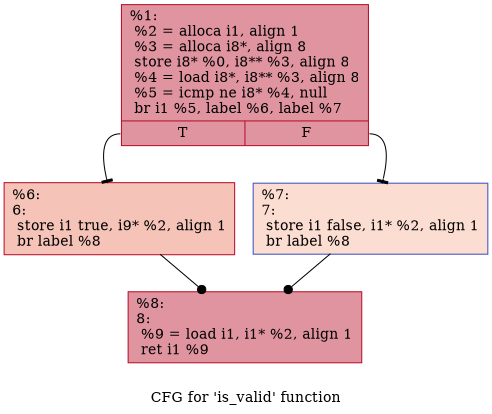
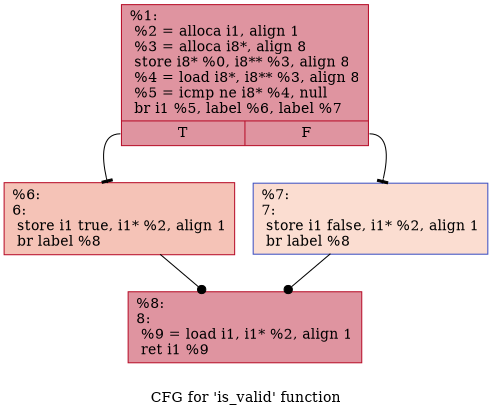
node "%6:": text "store i1 true, i9* %2, align 1" -> "store i1 true, i1* %2, align 1"
